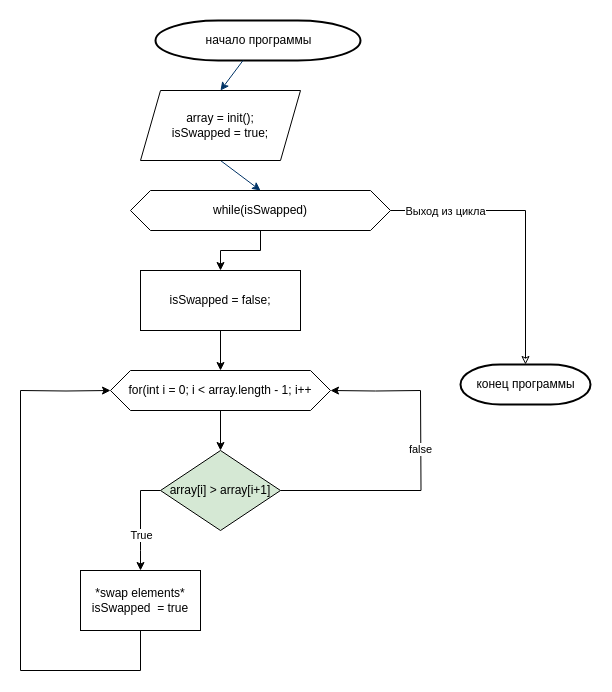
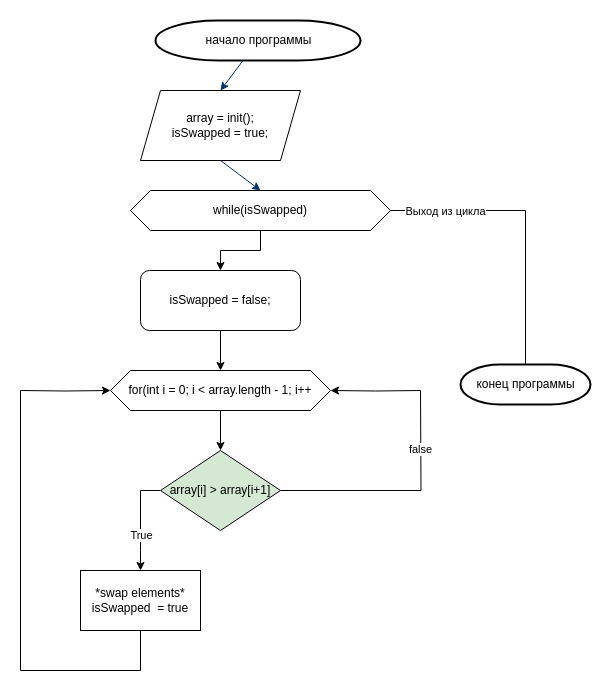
node "isSwapped = false;": shape rectangle -> rounded rectangle
edge "while(isSwapped)" -> "конец программы": arrowhead classic -> none
